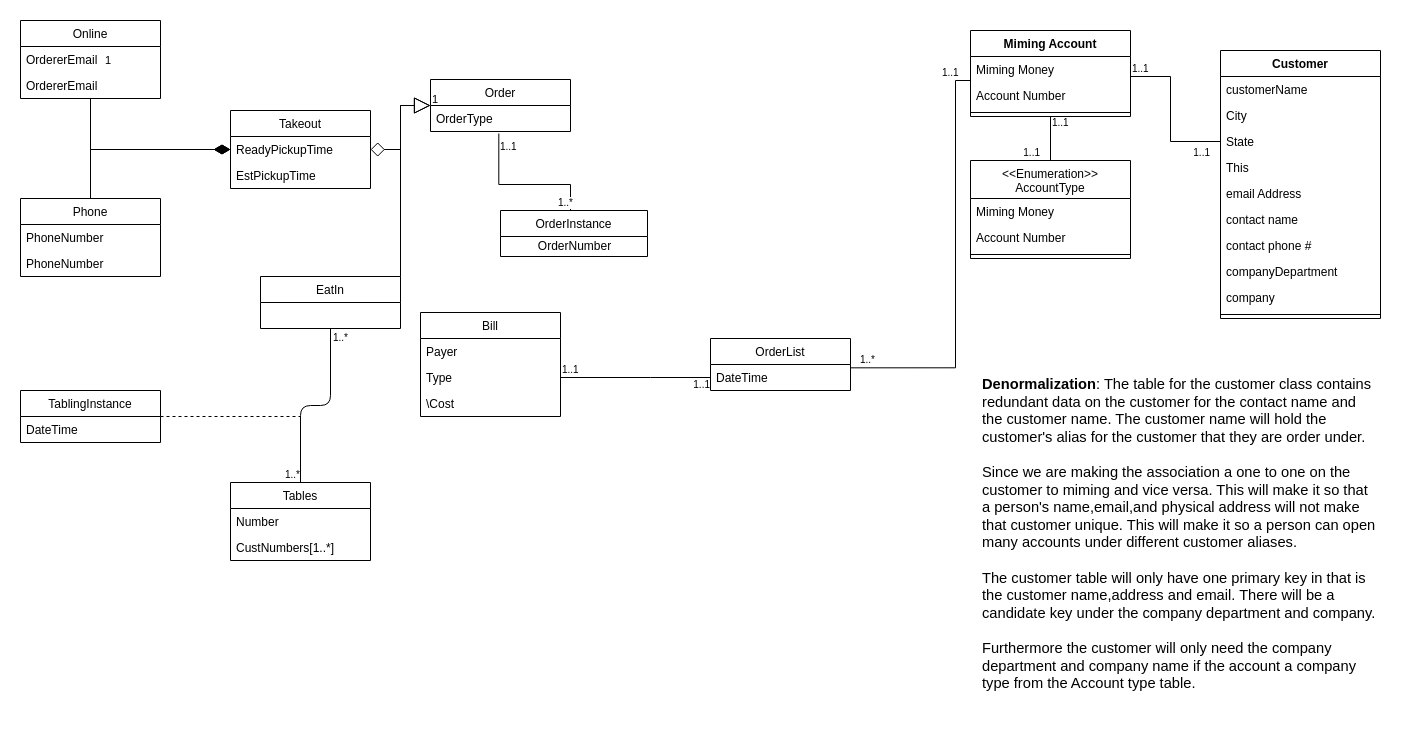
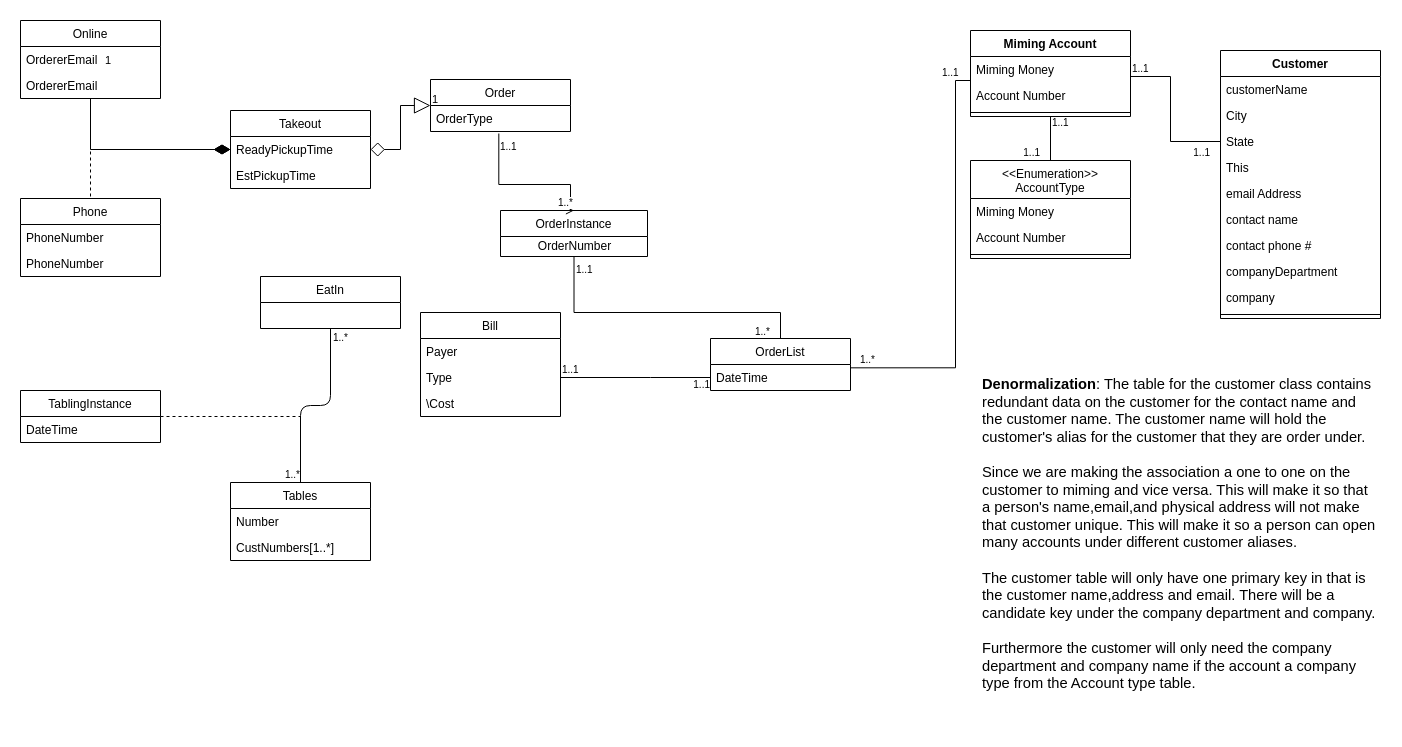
edge "Phone" -> "Takeout": style solid -> dashed
edge "OrderType" -- "OrderInstance": arrowhead none -> open
edge "EatIn" -> "Order": removed
edge "OrderInstance" -- "OrderList": added, labels "1..1", "1..*"
